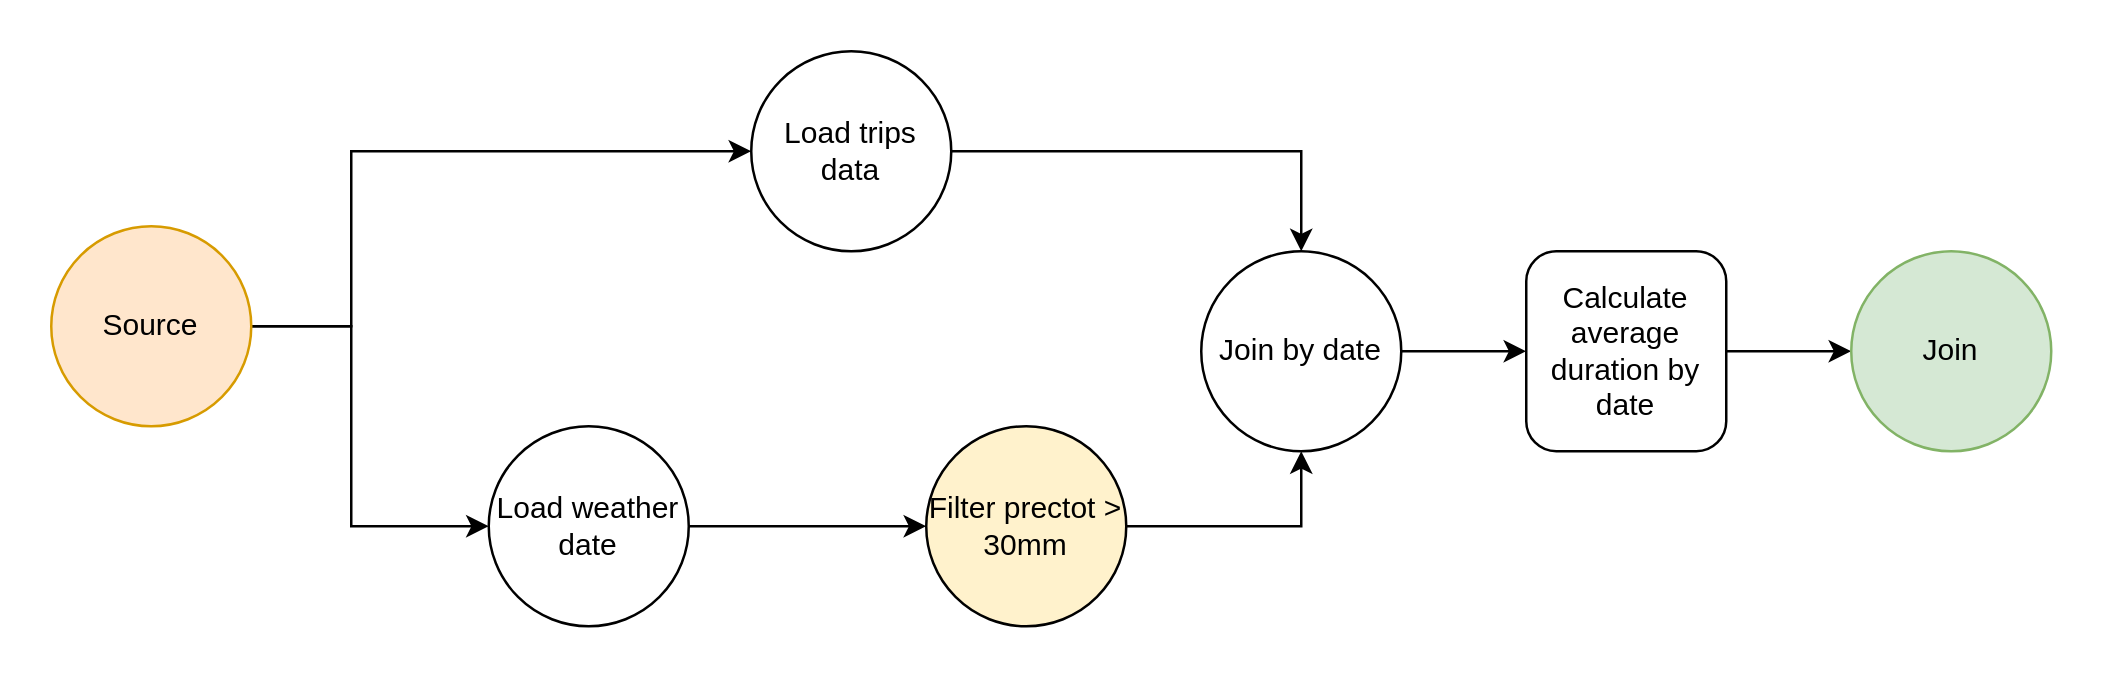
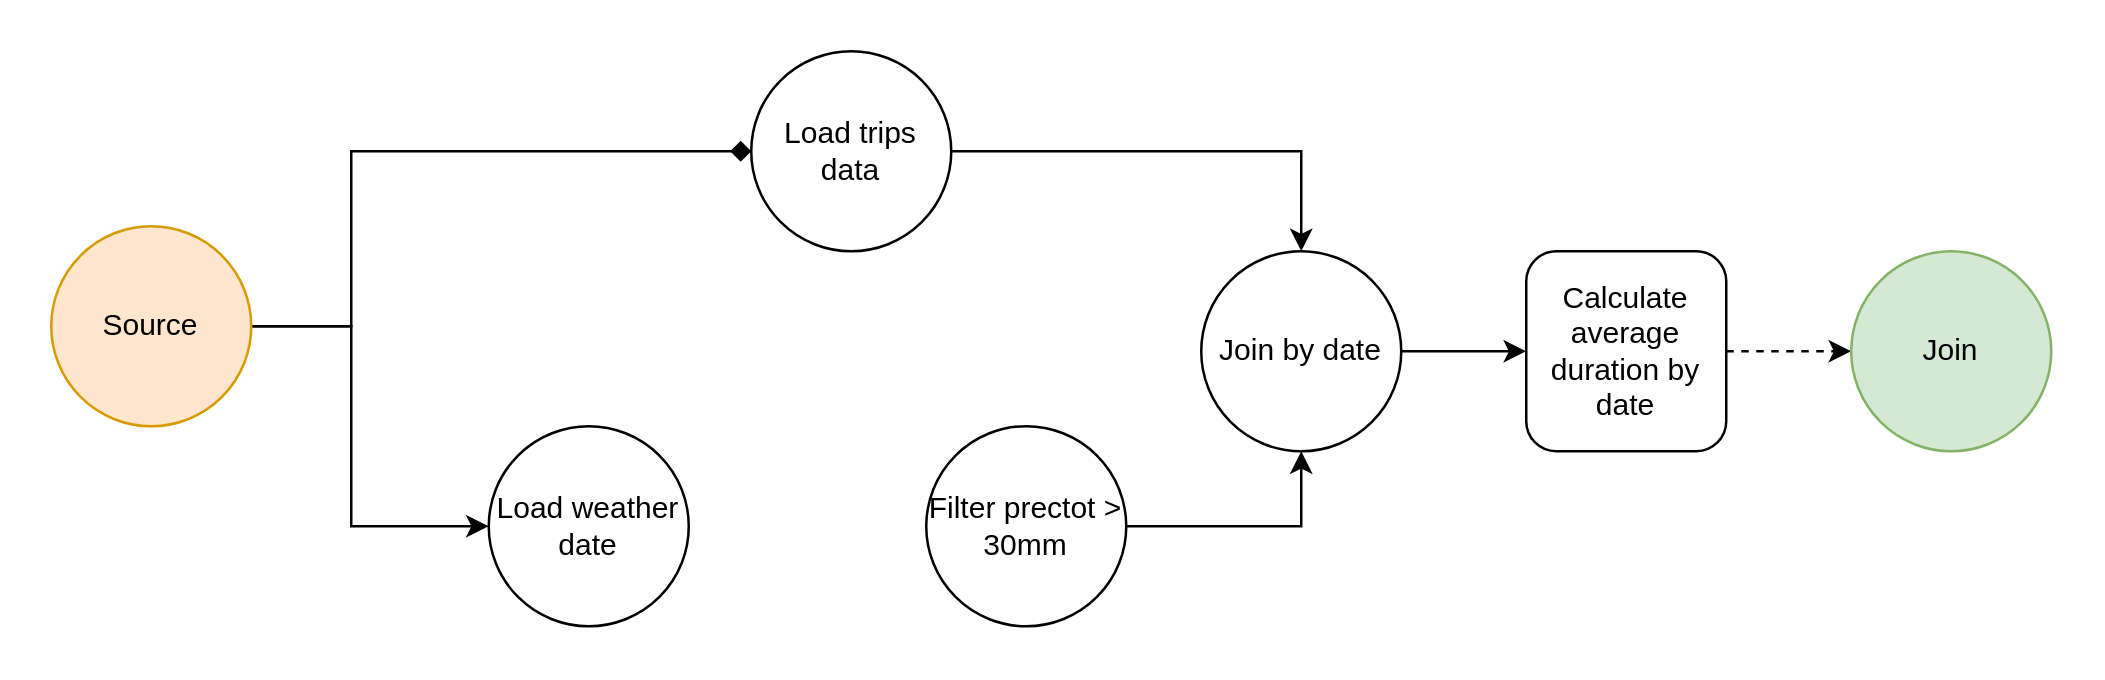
edge "Source" -> "Load trips data": arrowhead classic -> diamond
edge "Calculate average duration by date" -> "Join": style solid -> dashed
edge "Load weather date" -> "Filter prectot > 30mm": removed
node "Filter prectot > 30mm": fillcolor #fff2cc -> #ffffff
